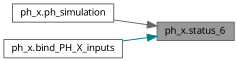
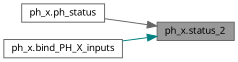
node "ph_x.ph_simulation": label "ph_x.ph_simulation" -> "ph_x.ph_status"
node "ph_x.status_6": label "ph_x.status_6" -> "ph_x.status_2"
